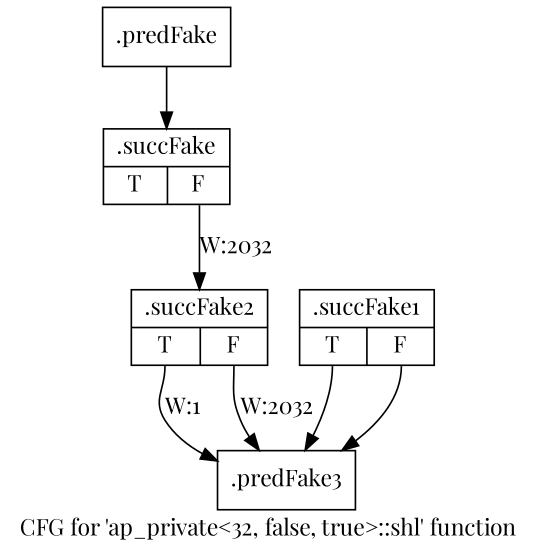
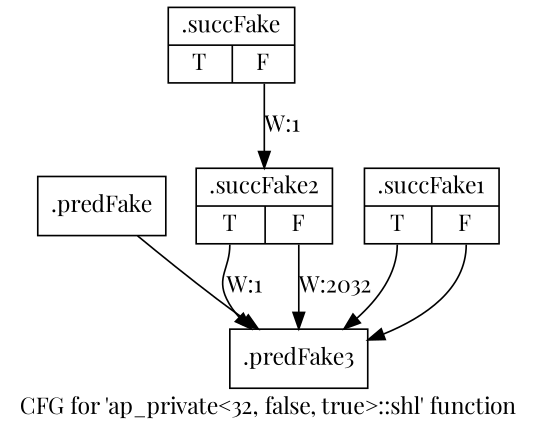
edge ".predFake" -> ".succFake": now ".predFake" -> ".predFake3"
edge ".succFake" -> ".succFake2": label "W:2032" -> "W:1"
